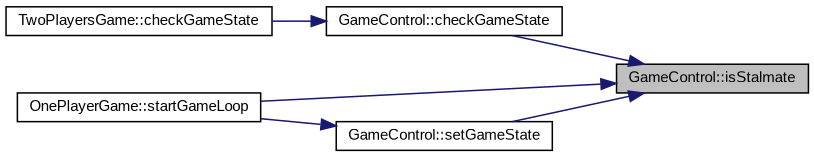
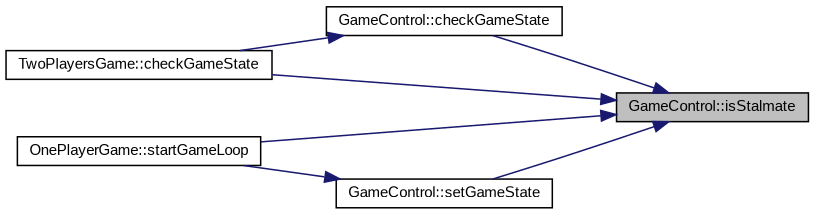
edge "TwoPlayersGame::checkGameState" -> "GameControl::isStalmate": added
